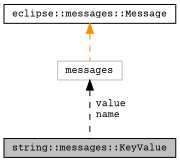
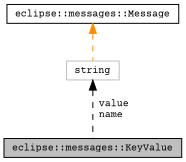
node "messages": label "messages" -> "string"
node "string::messages::KeyValue": label "string::messages::KeyValue" -> "eclipse::messages::KeyValue"
